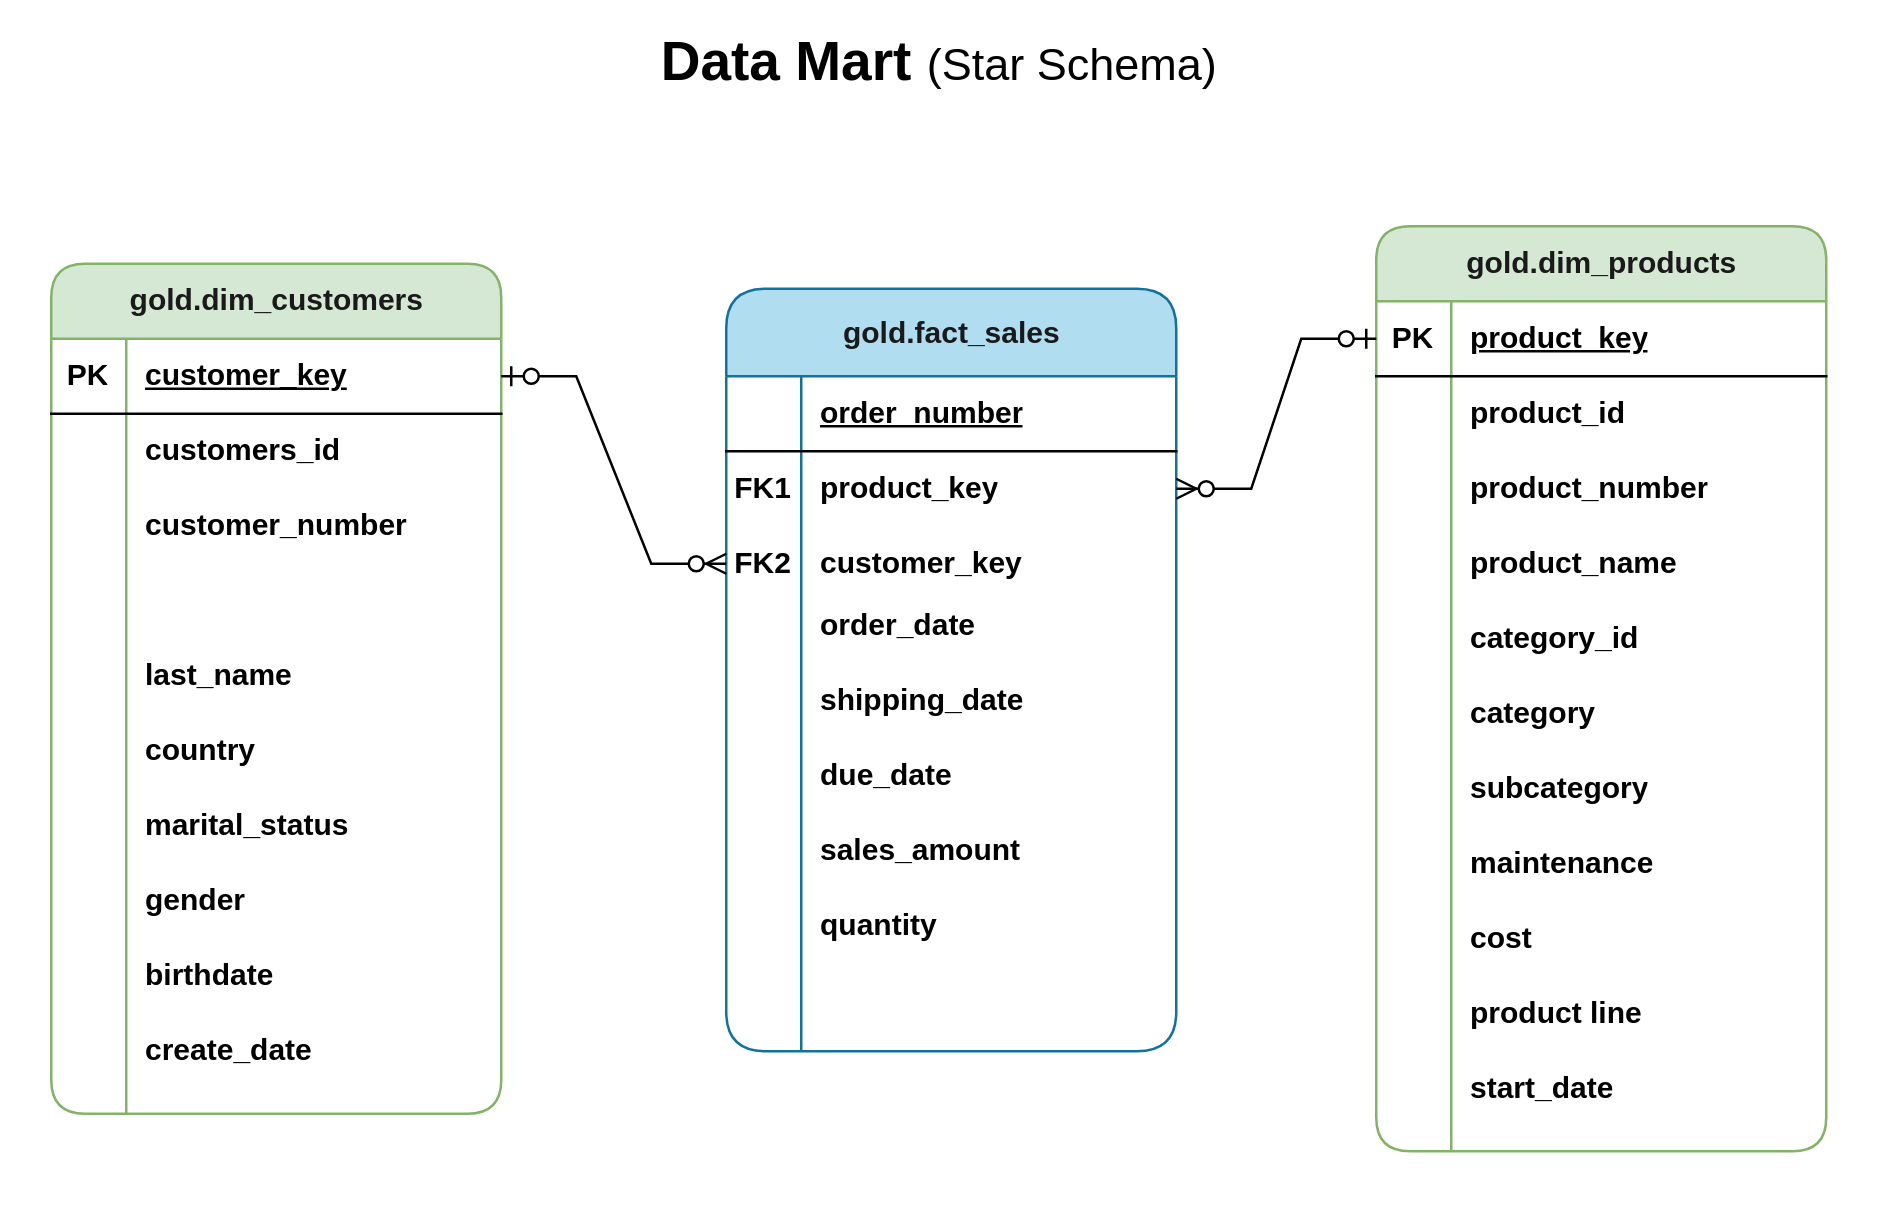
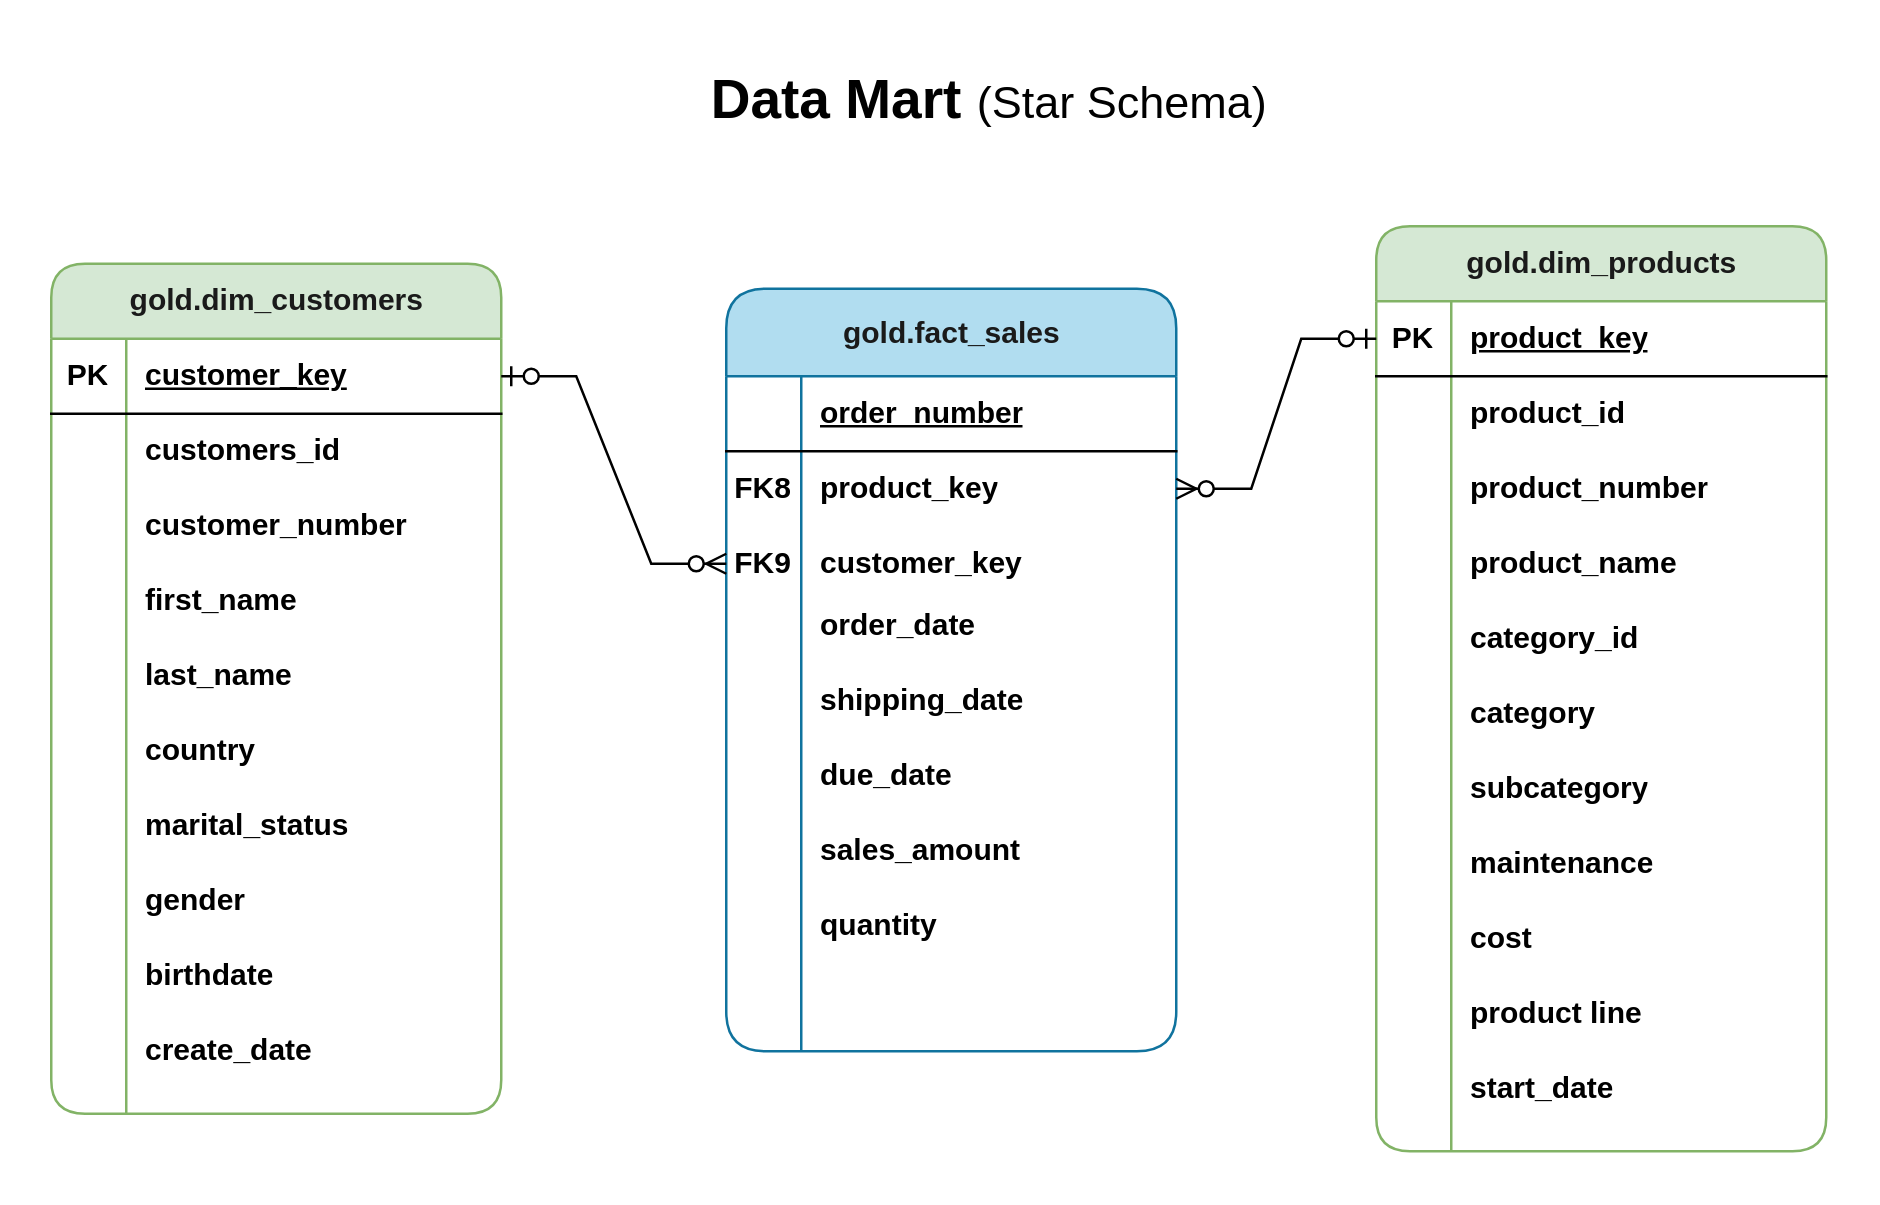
node "Data Mart (Star Schema)": moved (939, 64) -> (989, 101)
node "FK1": label "FK1" -> "FK8"
node "FK2": label "FK2" -> "FK9"
node "first_name": added
